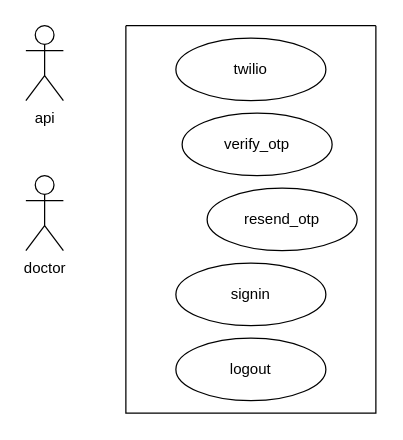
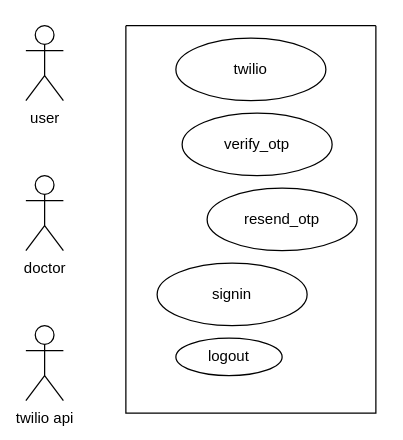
node "api": label "api" -> "user"
node "signin": moved (251, 294) -> (232, 294)
node "twilio api": added
node "logout": size 150x63 -> 106x38
